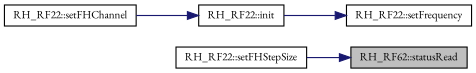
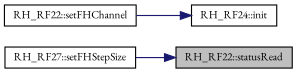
node "RH_RF22::init": label "RH_RF22::init" -> "RH_RF24::init"
node "RH_RF22::setFrequency": removed
node "RH_RF22::setFHStepSize": label "RH_RF22::setFHStepSize" -> "RH_RF27::setFHStepSize"
node "RH_RF62::statusRead": label "RH_RF62::statusRead" -> "RH_RF22::statusRead"
